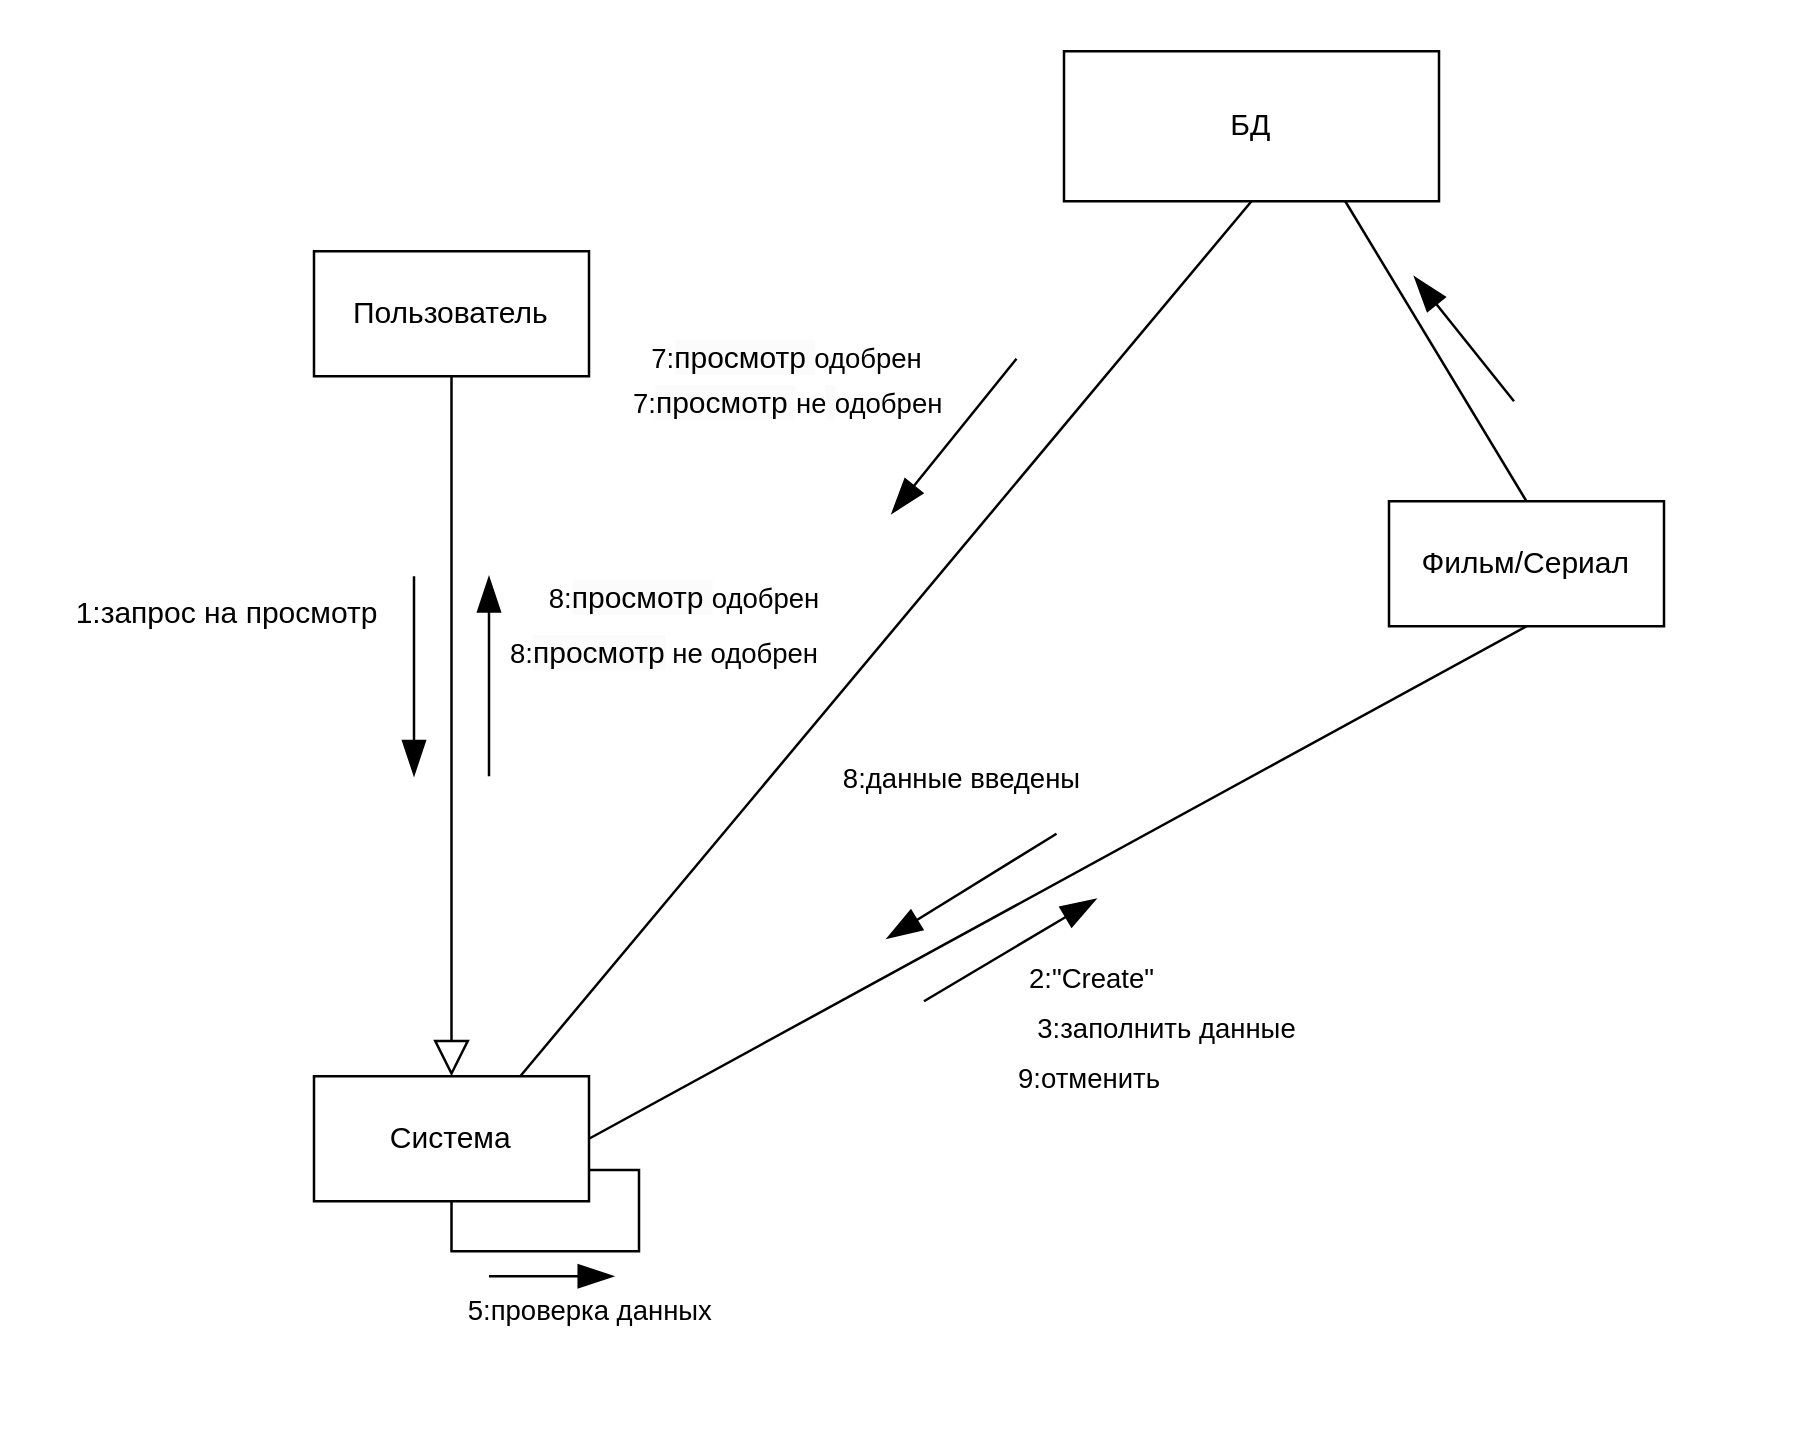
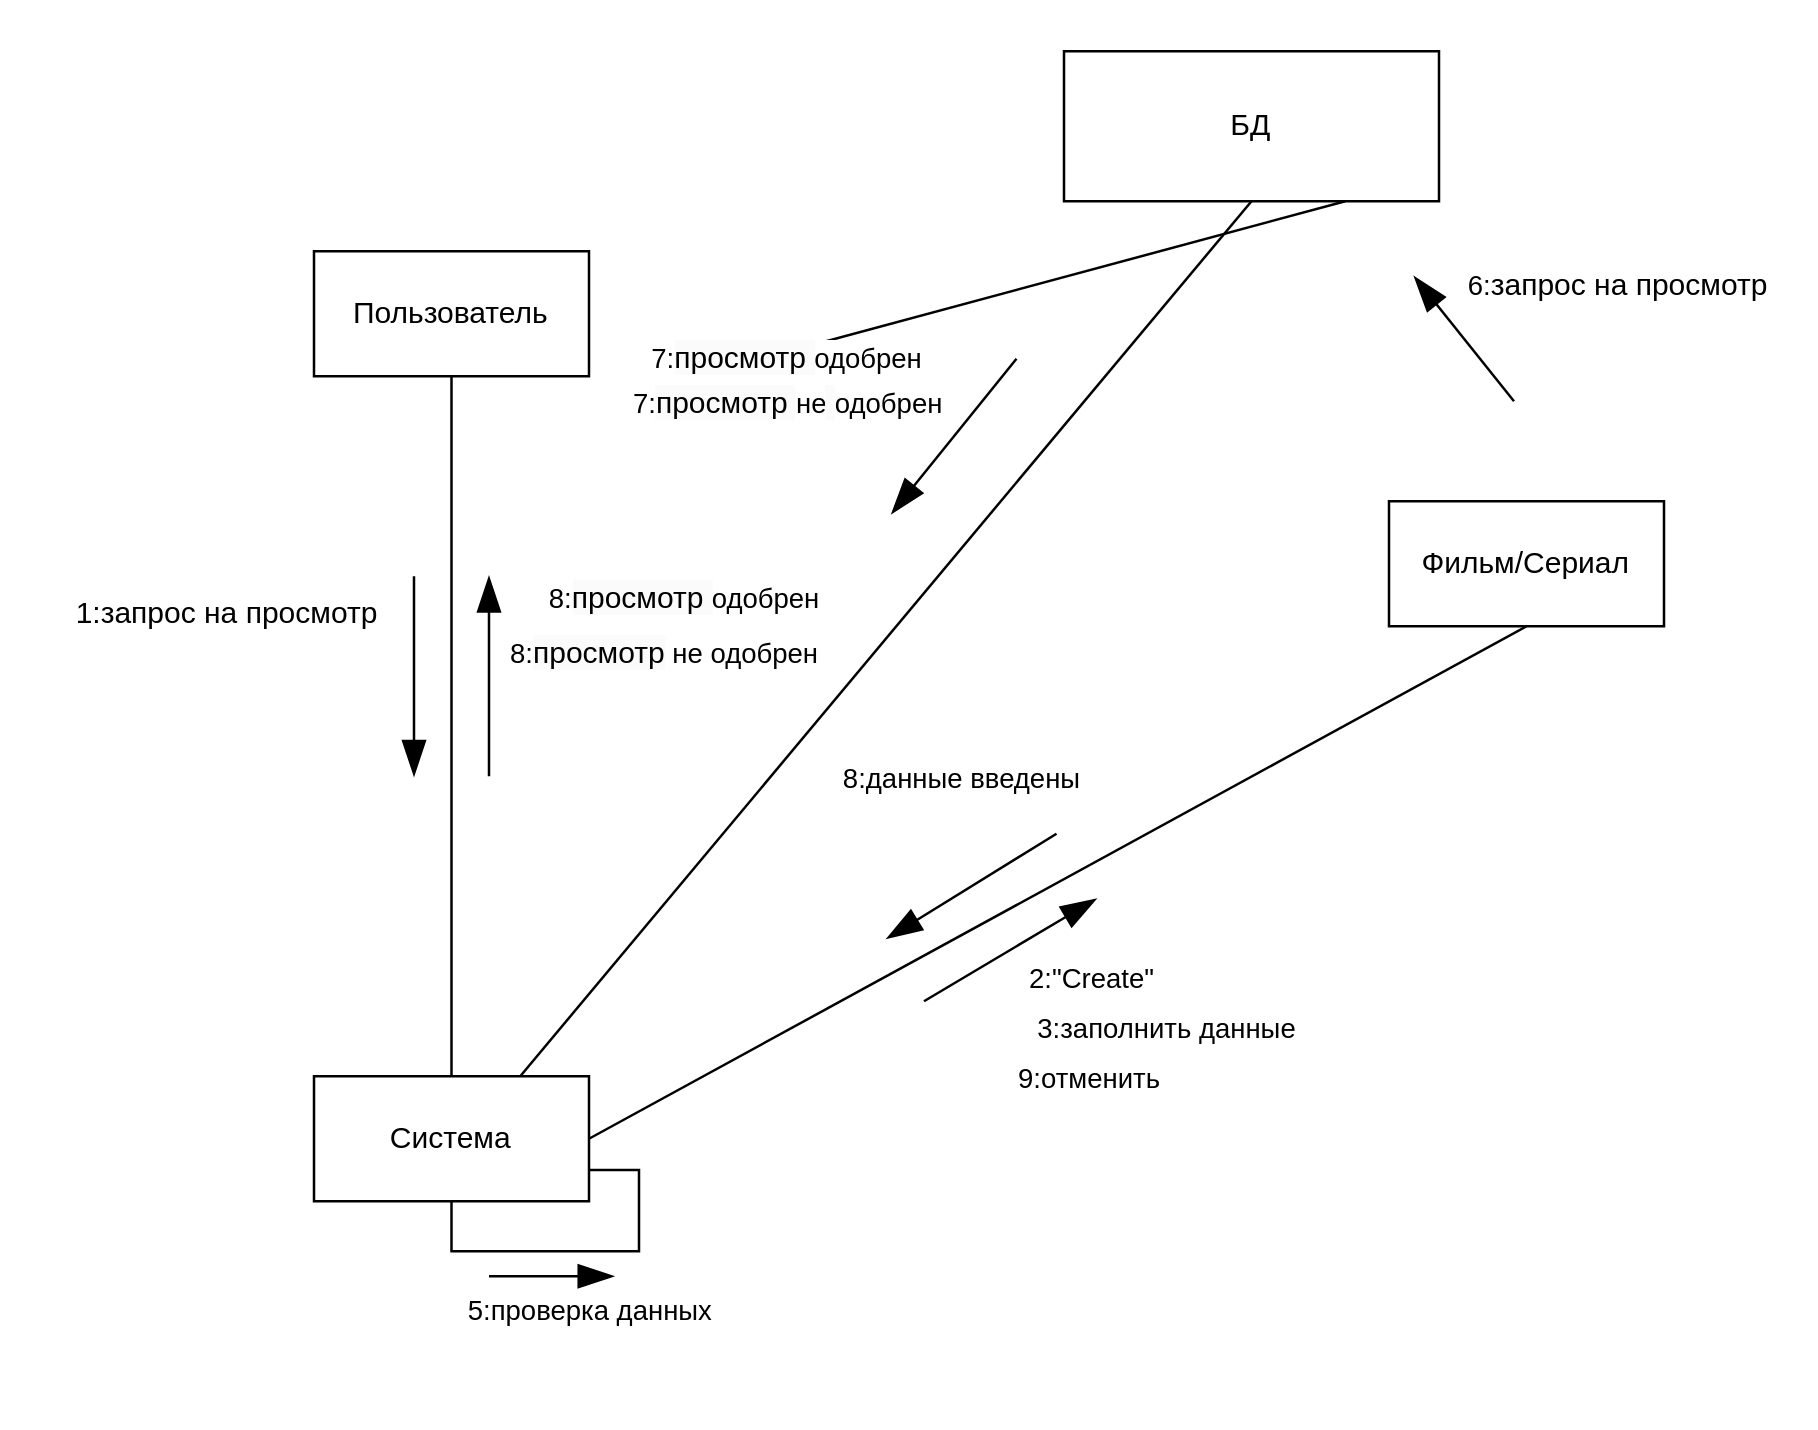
node "6:запрос на просмотр": added
edge "БД" -- "Фильм/Сериал": now "БД" -- "7:просмотр одобрен"
edge "Пользователь" -> "Система": arrowhead block -> none
